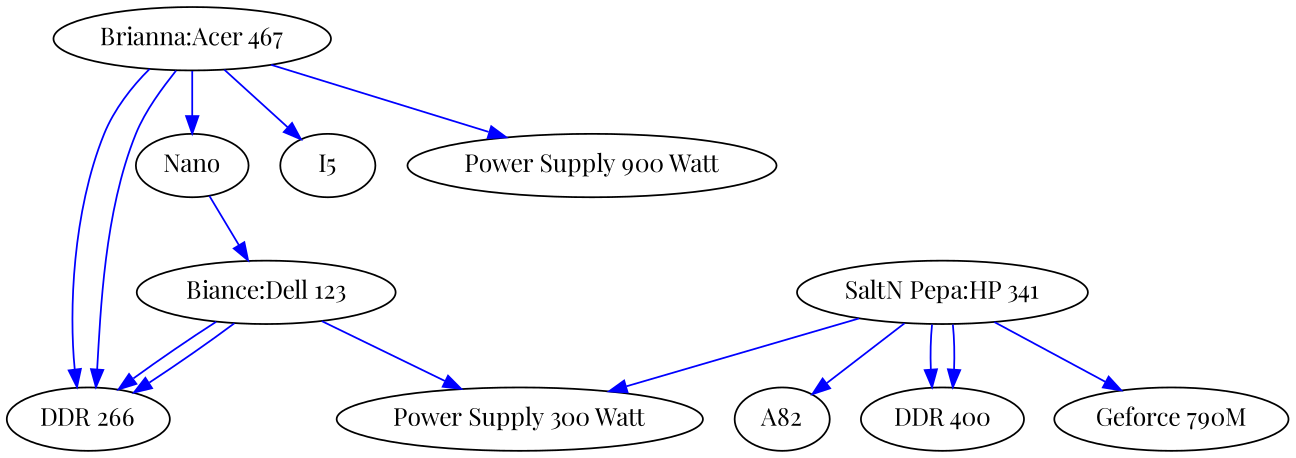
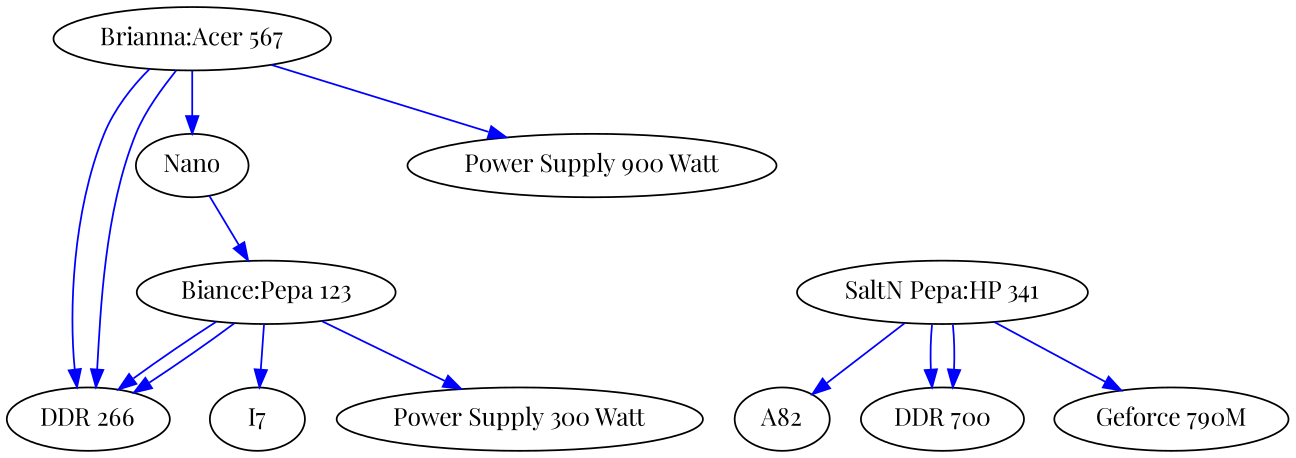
node "Brianna:Acer 467": label "Brianna:Acer 467" -> "Brianna:Acer 567"
node "I5": removed
node "Biance:Dell 123": label "Biance:Dell 123" -> "Biance:Pepa 123"
edge "SaltN Pepa:HP 341" -> "Power Supply 300 Watt": removed
node "I7": added
node "DDR 400": label "DDR 400" -> "DDR 700"
